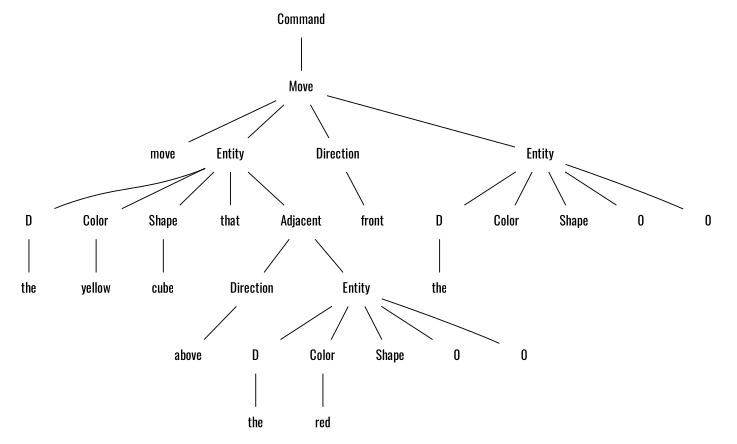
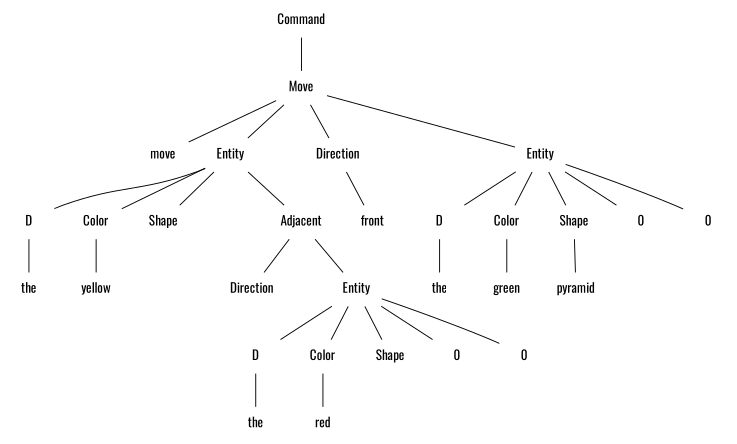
node "that": removed
node "cube": removed
node "green": added
node "pyramid": added
node "above": removed
